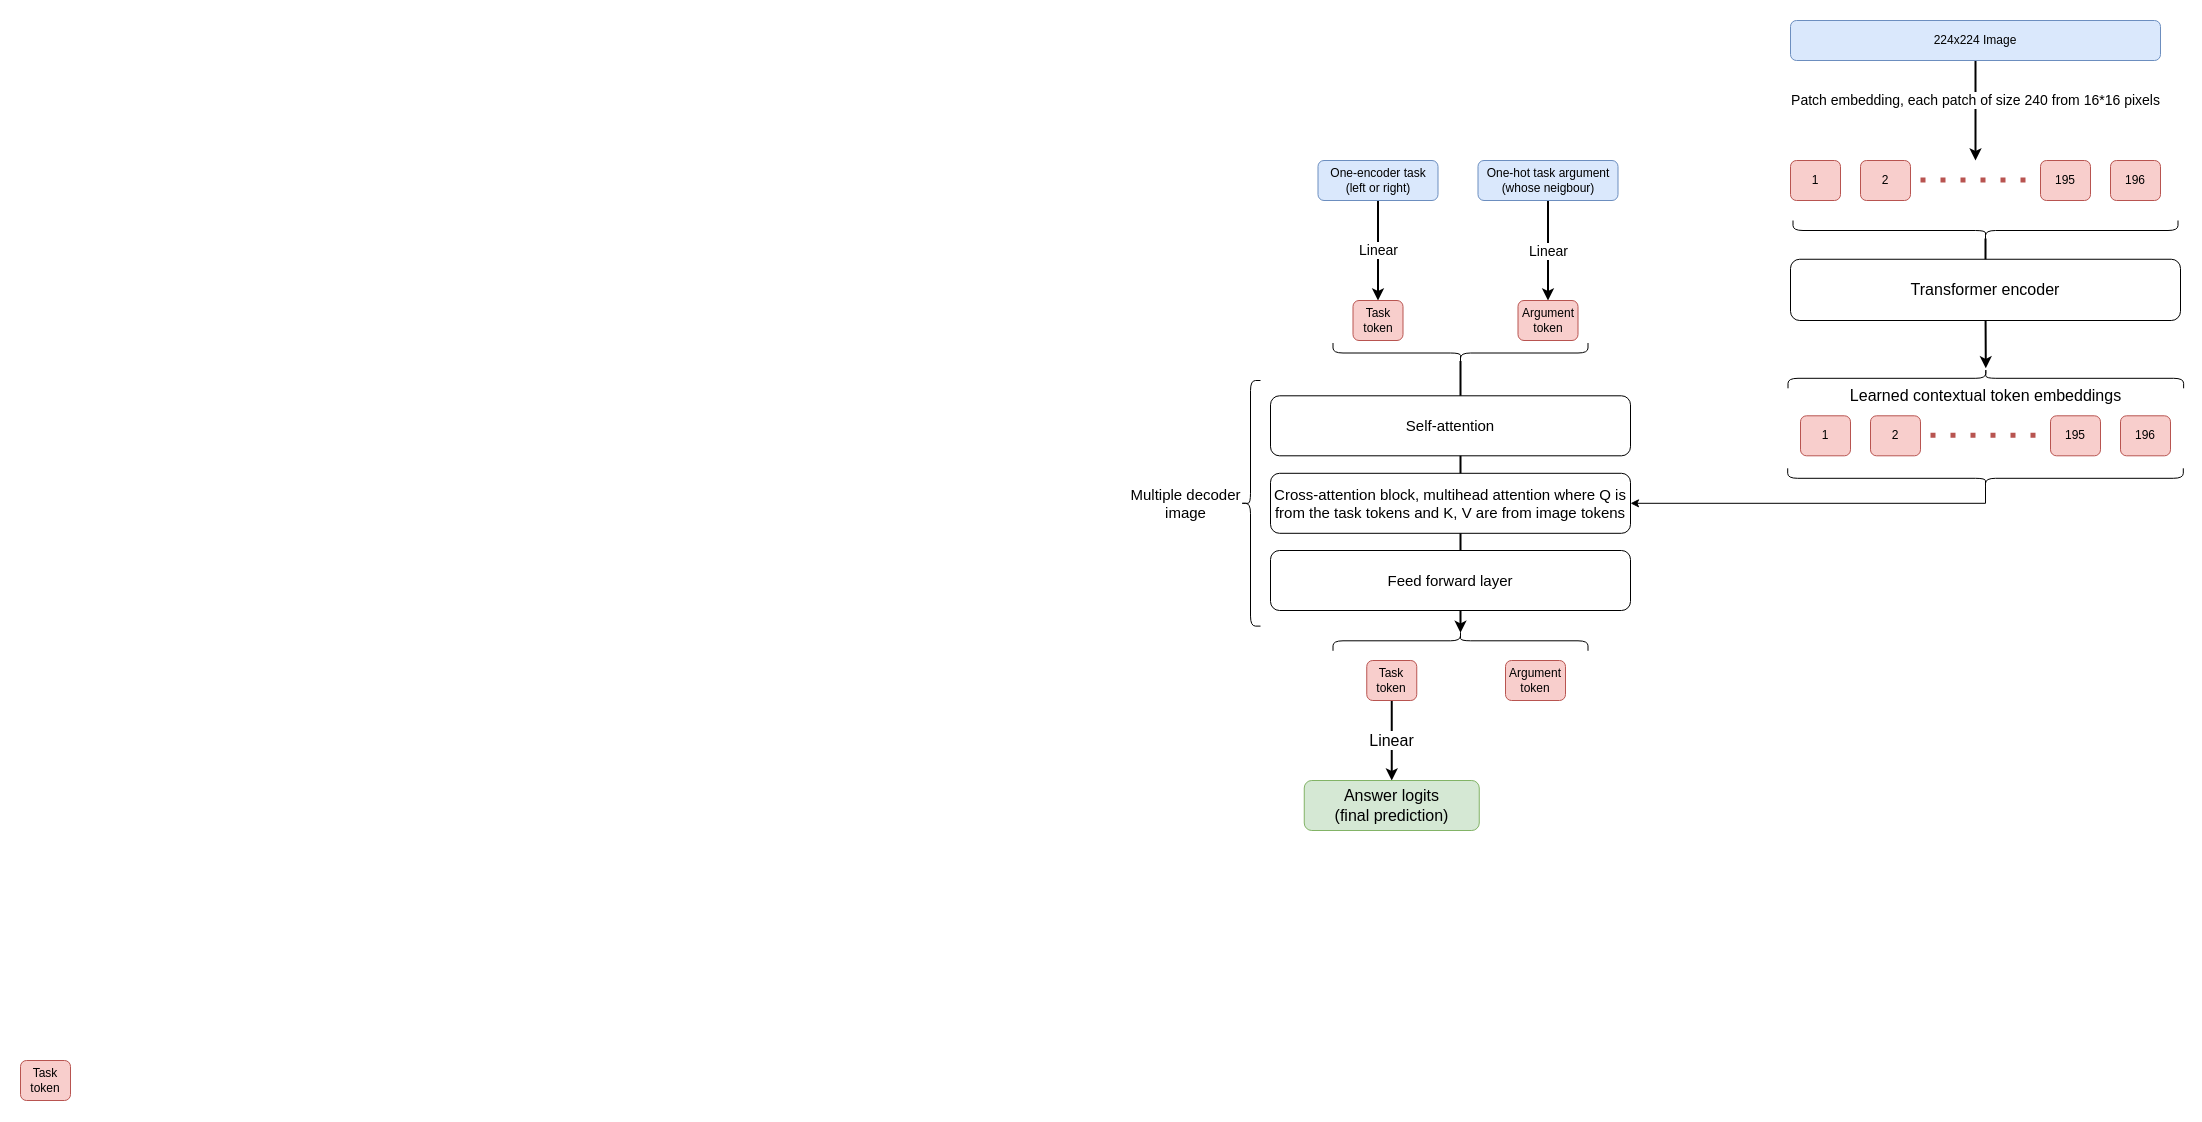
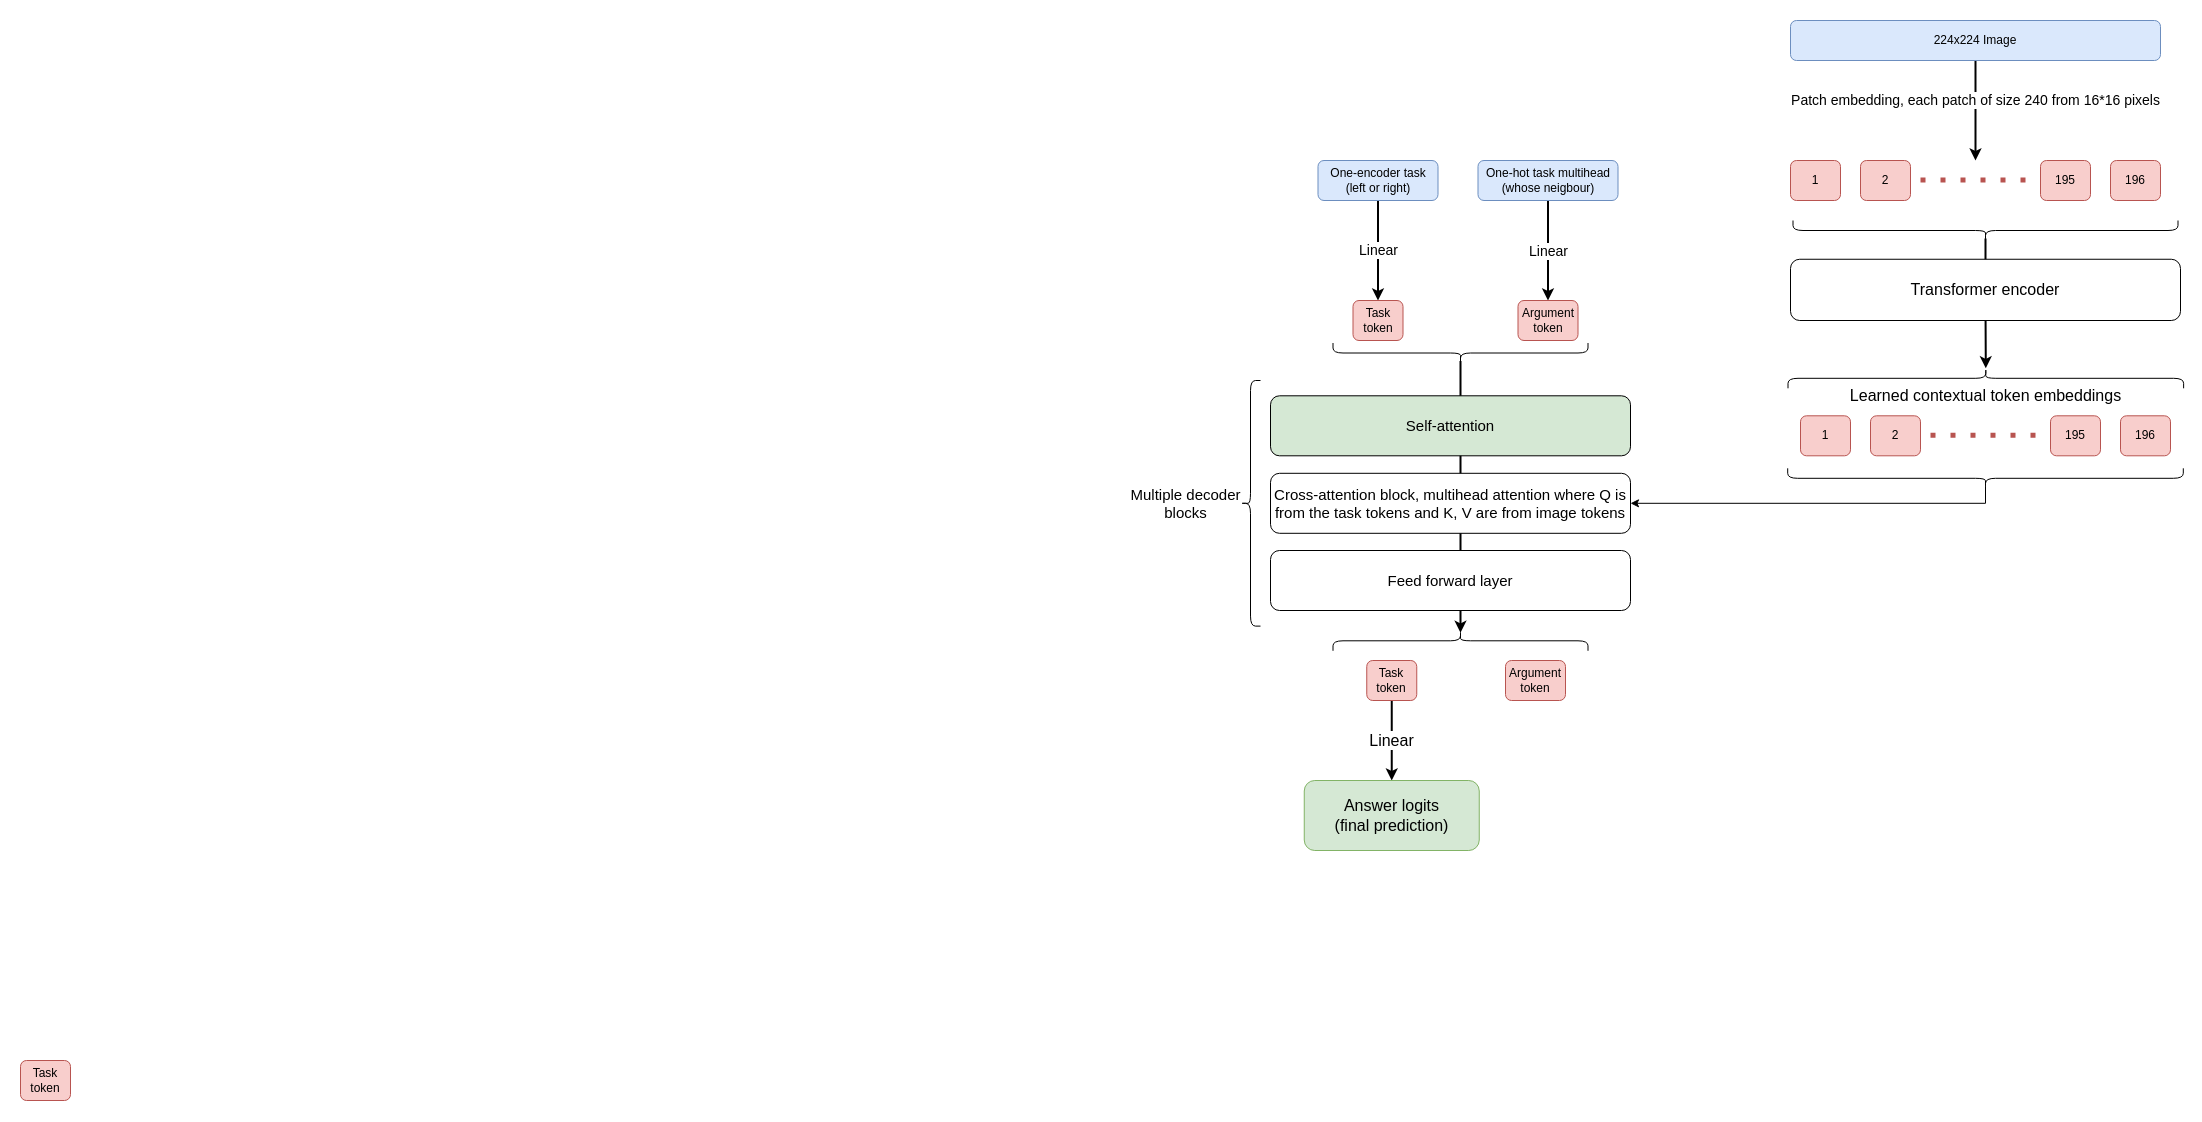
node "One-hot task argument (whose neigbour)": label "One-hot task argument (whose neigbour)" -> "One-hot task multihead (whose neigbour)"
node "Self-attention": fillcolor #ffffff -> #d5e8d4
node "Multiple decoder image": label "Multiple decoder image" -> "Multiple decoder blocks"
node "Answer logits (final prediction)": size 175x50 -> 175x70
